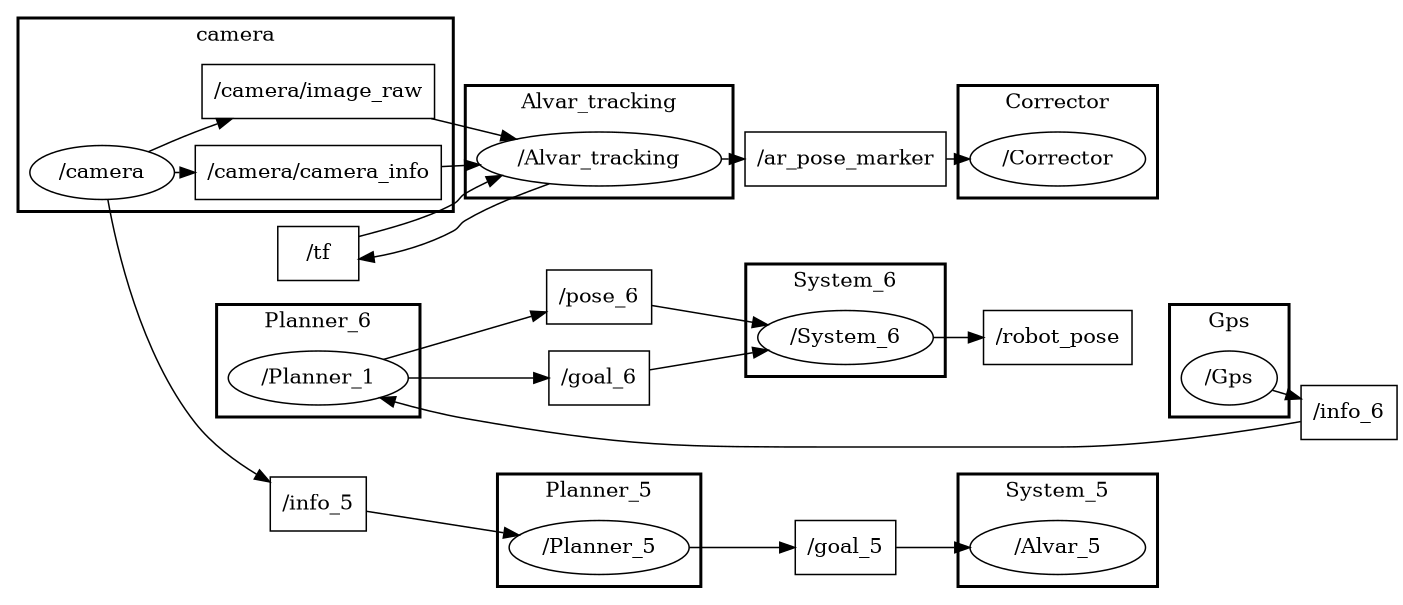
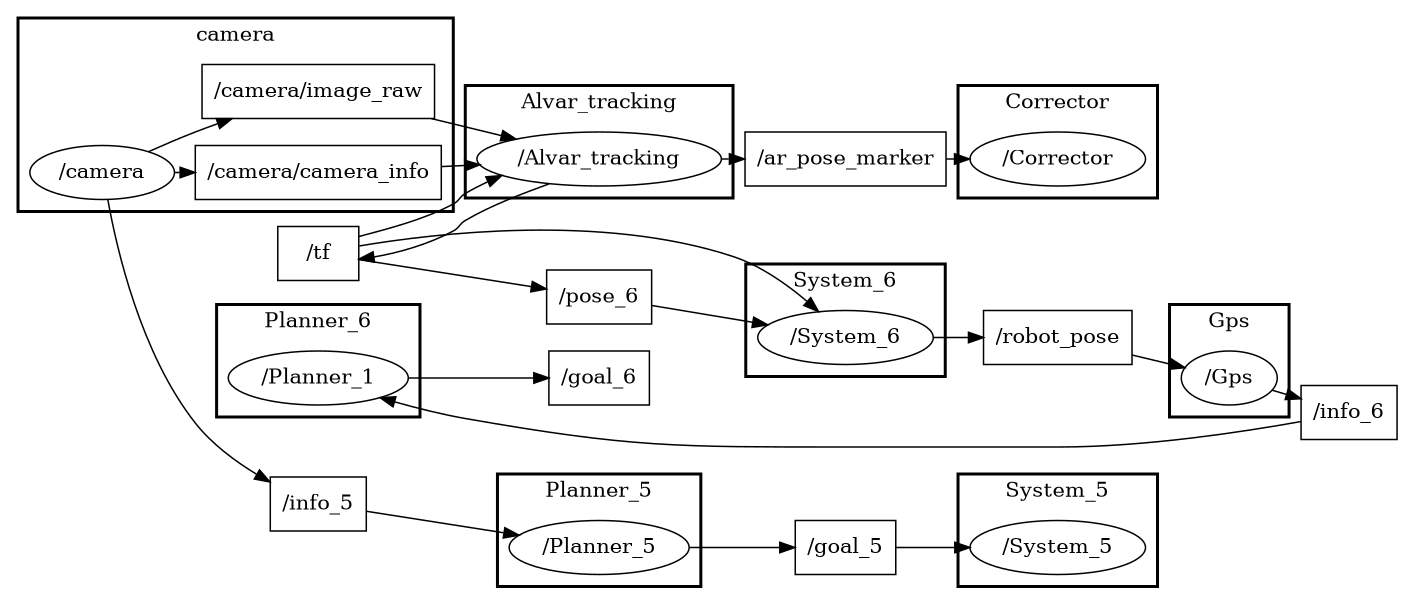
edge "/Planner_1" -> "/pose_6": now "/tf" -> "/pose_6"
edge "/robot_pose" -> "/Gps": added
edge "/goal_6" -> "/System_6": now "/tf" -> "/System_6"
node "/Alvar_5": label "/Alvar_5" -> "/System_5"
